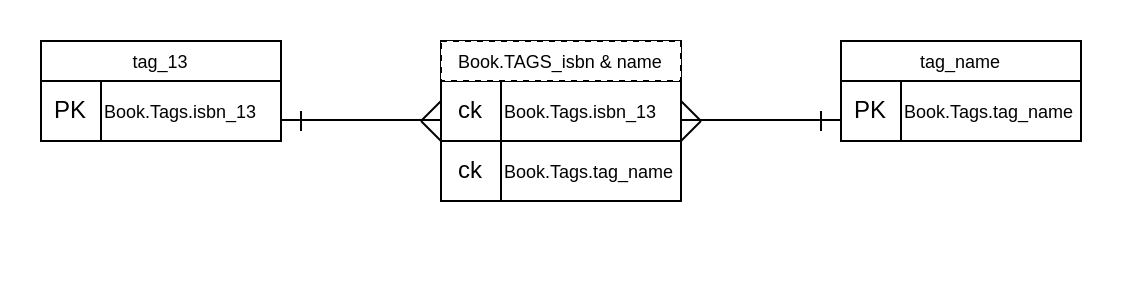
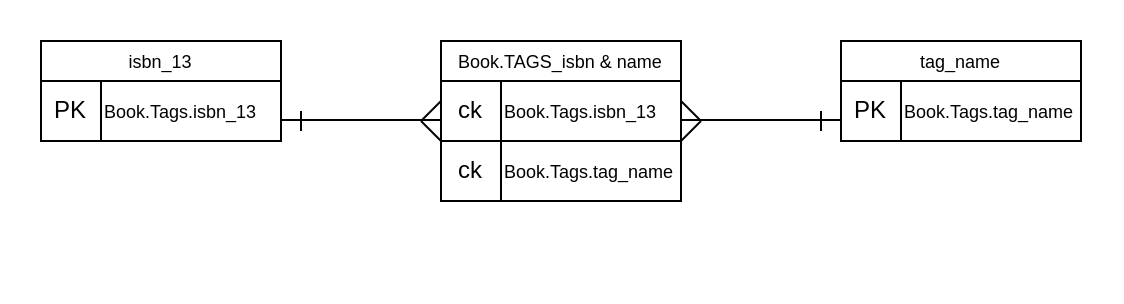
node "tag_13": label "tag_13" -> "isbn_13"
node "Book.TAGS_isbn & name": style dashed -> solid
